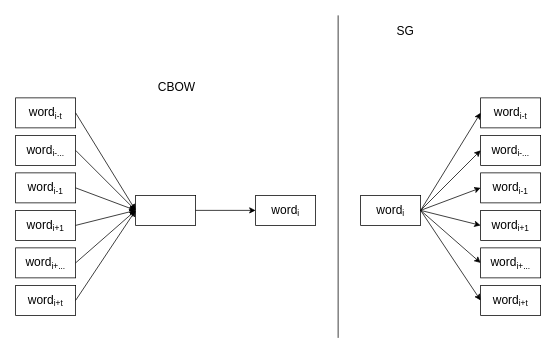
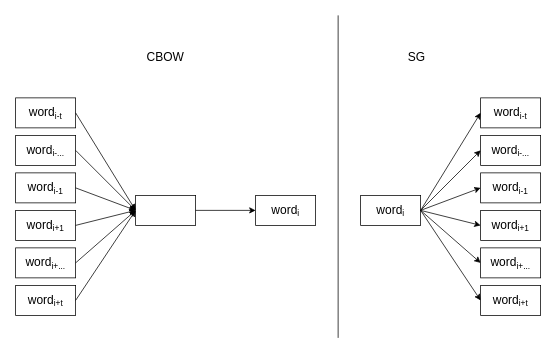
node "SG": moved (405, 30) -> (417, 57)
node "CBOW": moved (177, 87) -> (165, 57)
